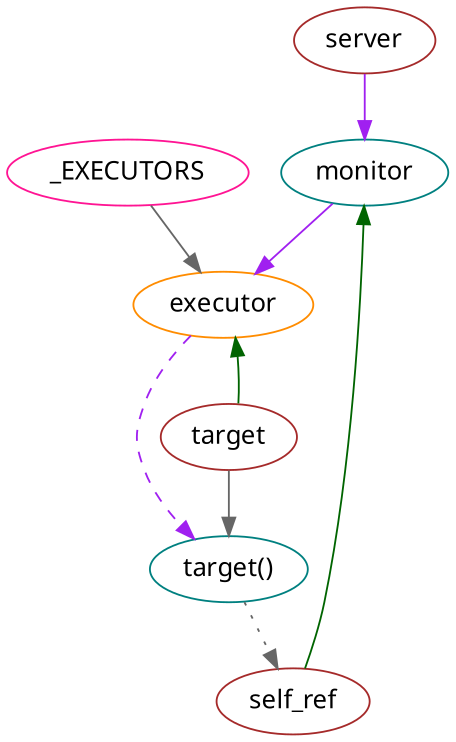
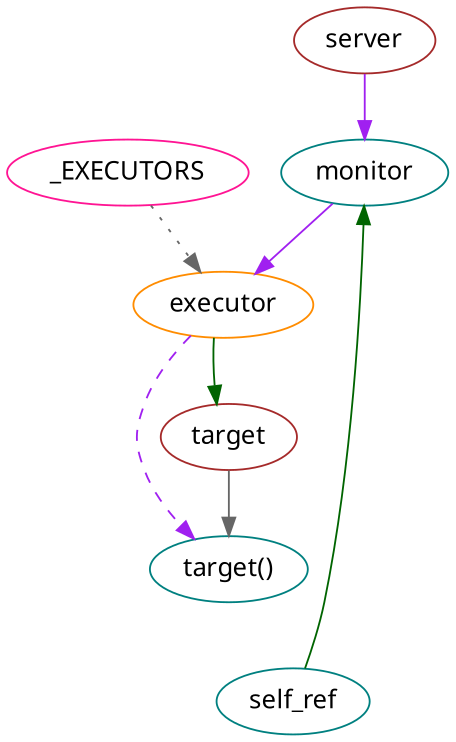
edge "_EXECUTORS" -> "executor": style solid -> dotted
edge "target" -> "executor": reversed
edge "target()" -> "self_ref": removed
node "self_ref": color brown -> teal
